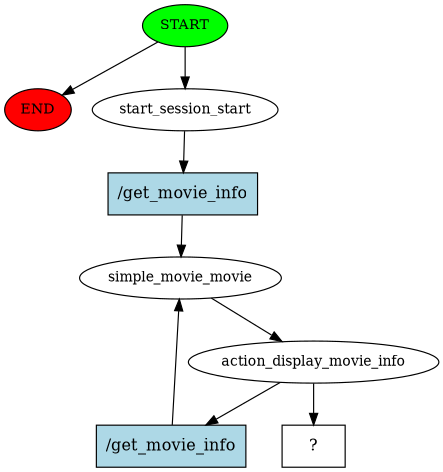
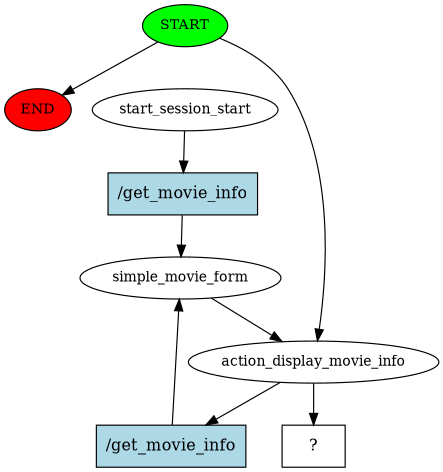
edge "START" -> "start_session_start": now "START" -> "action_display_movie_info"
node "simple_movie_movie": label "simple_movie_movie" -> "simple_movie_form"
